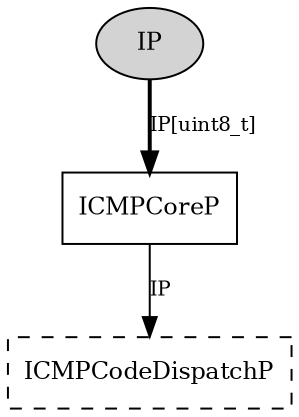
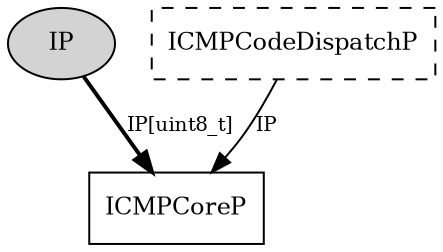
edge "ICMPCoreP" -> "ICMPCodeDispatchP": reversed
